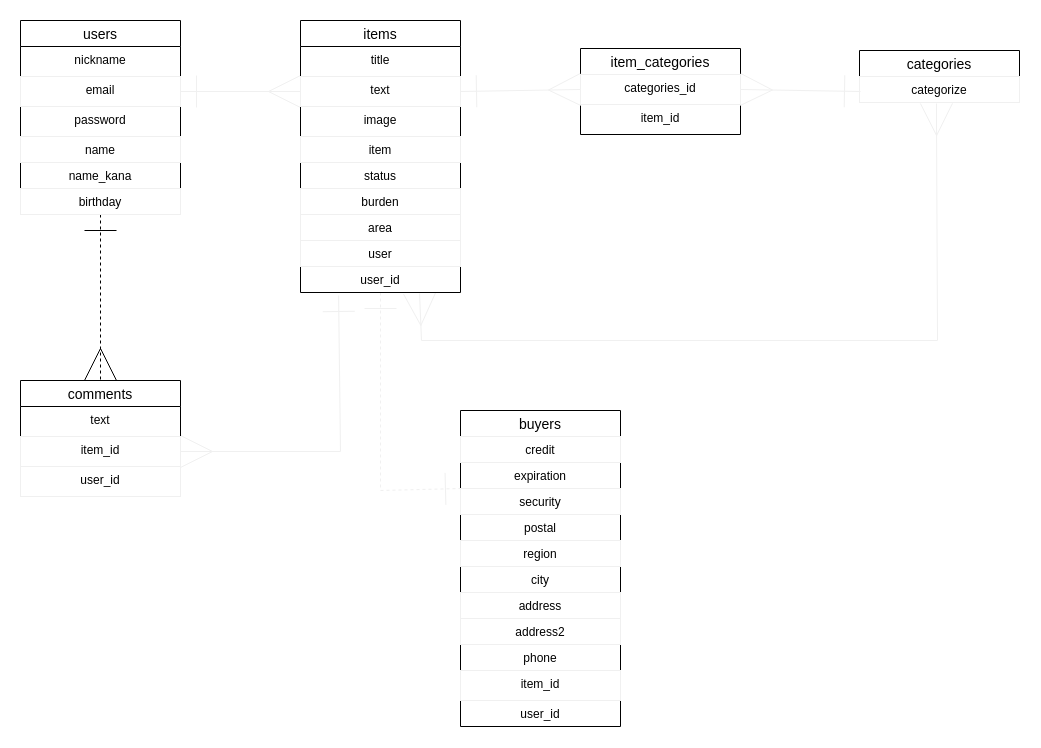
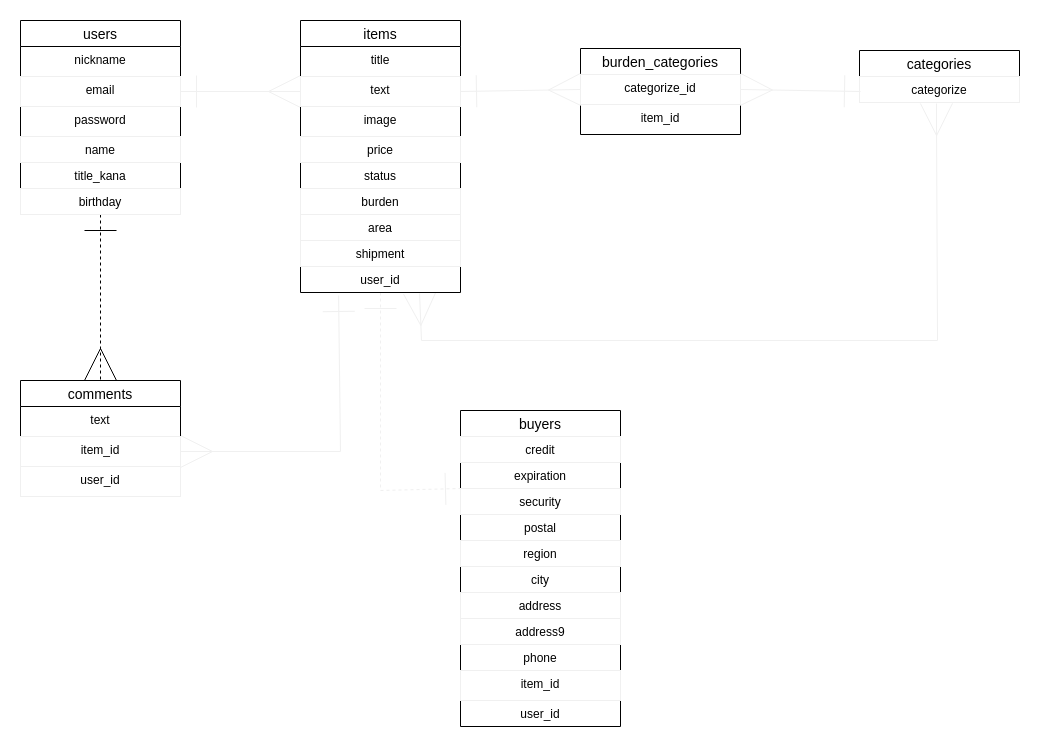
node "item_categories": label "item_categories" -> "burden_categories"
node "categories_id": label "categories_id" -> "categorize_id"
node "item": label "item" -> "price"
node "name_kana": label "name_kana" -> "title_kana"
node "user": label "user" -> "shipment"
node "address2": label "address2" -> "address9"
